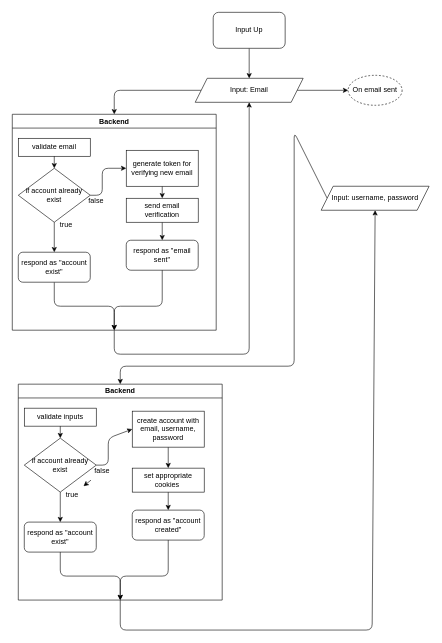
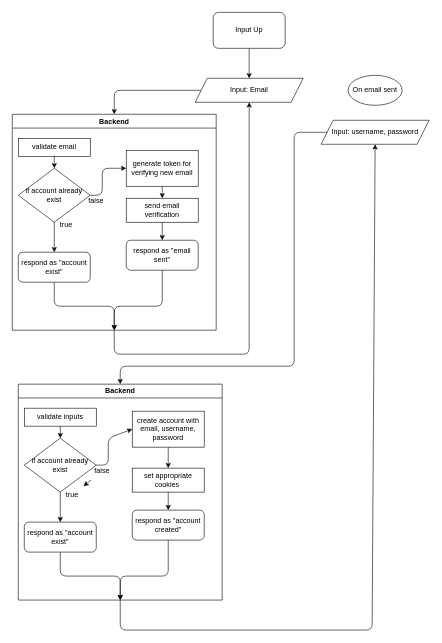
edge "Input: Email" -> "On email sent": removed
node "On email sent": style dashed -> solid
node "Input: username, password": moved (375, 198) -> (375, 132)
